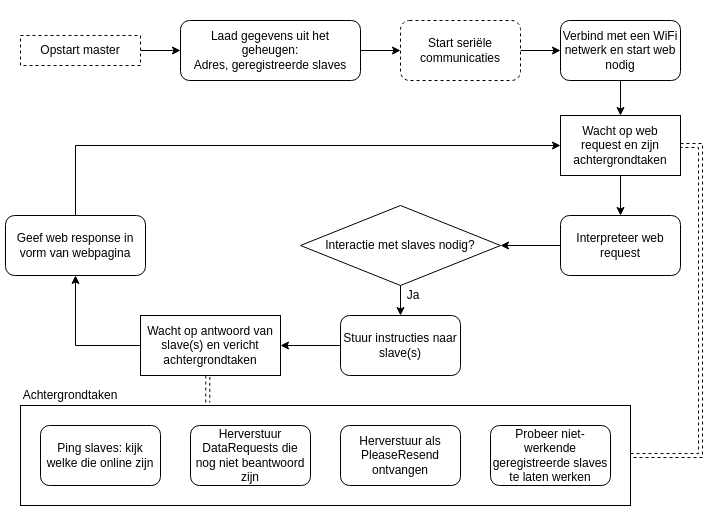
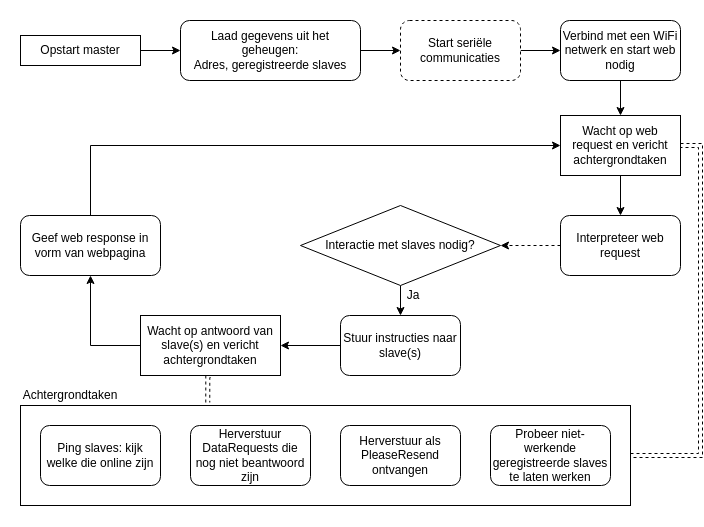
node "Opstart master": style dashed -> solid
node "Wacht op web request en zijn achtergrondtaken": label "Wacht op web request en zijn achtergrondtaken" -> "Wacht op web request en vericht achtergrondtaken"
node "Geef web response in vorm van webpagina": moved (76, 246) -> (91, 246)
edge "Interpreteer web request" -> "Interactie met slaves nodig?": style solid -> dashed
